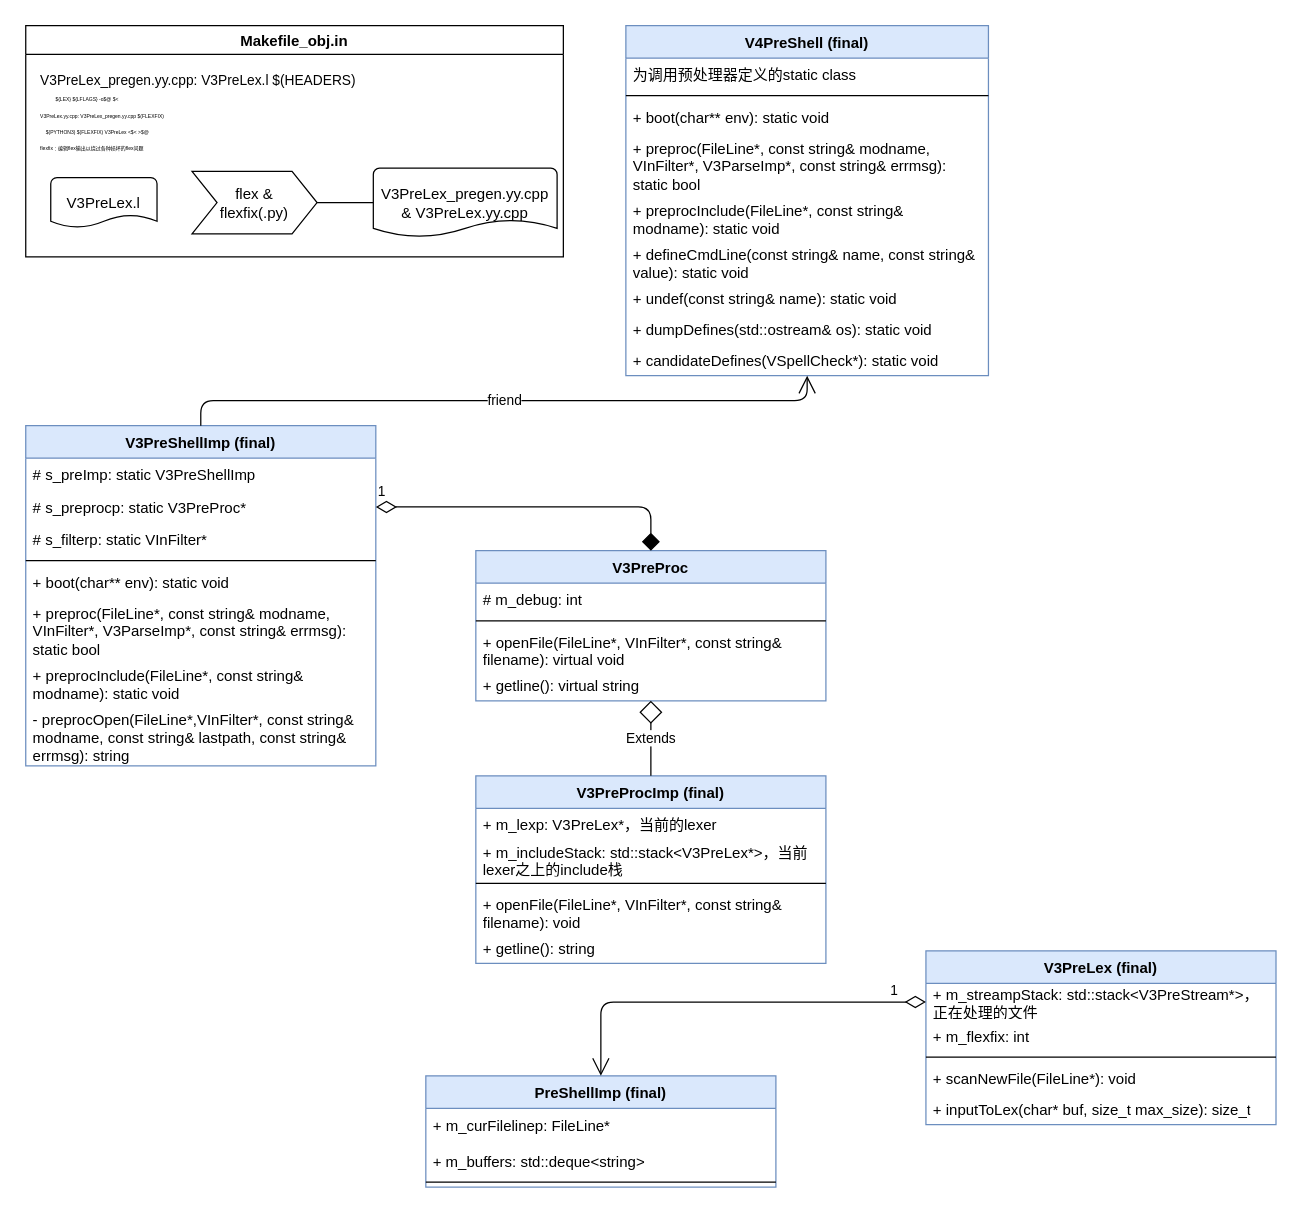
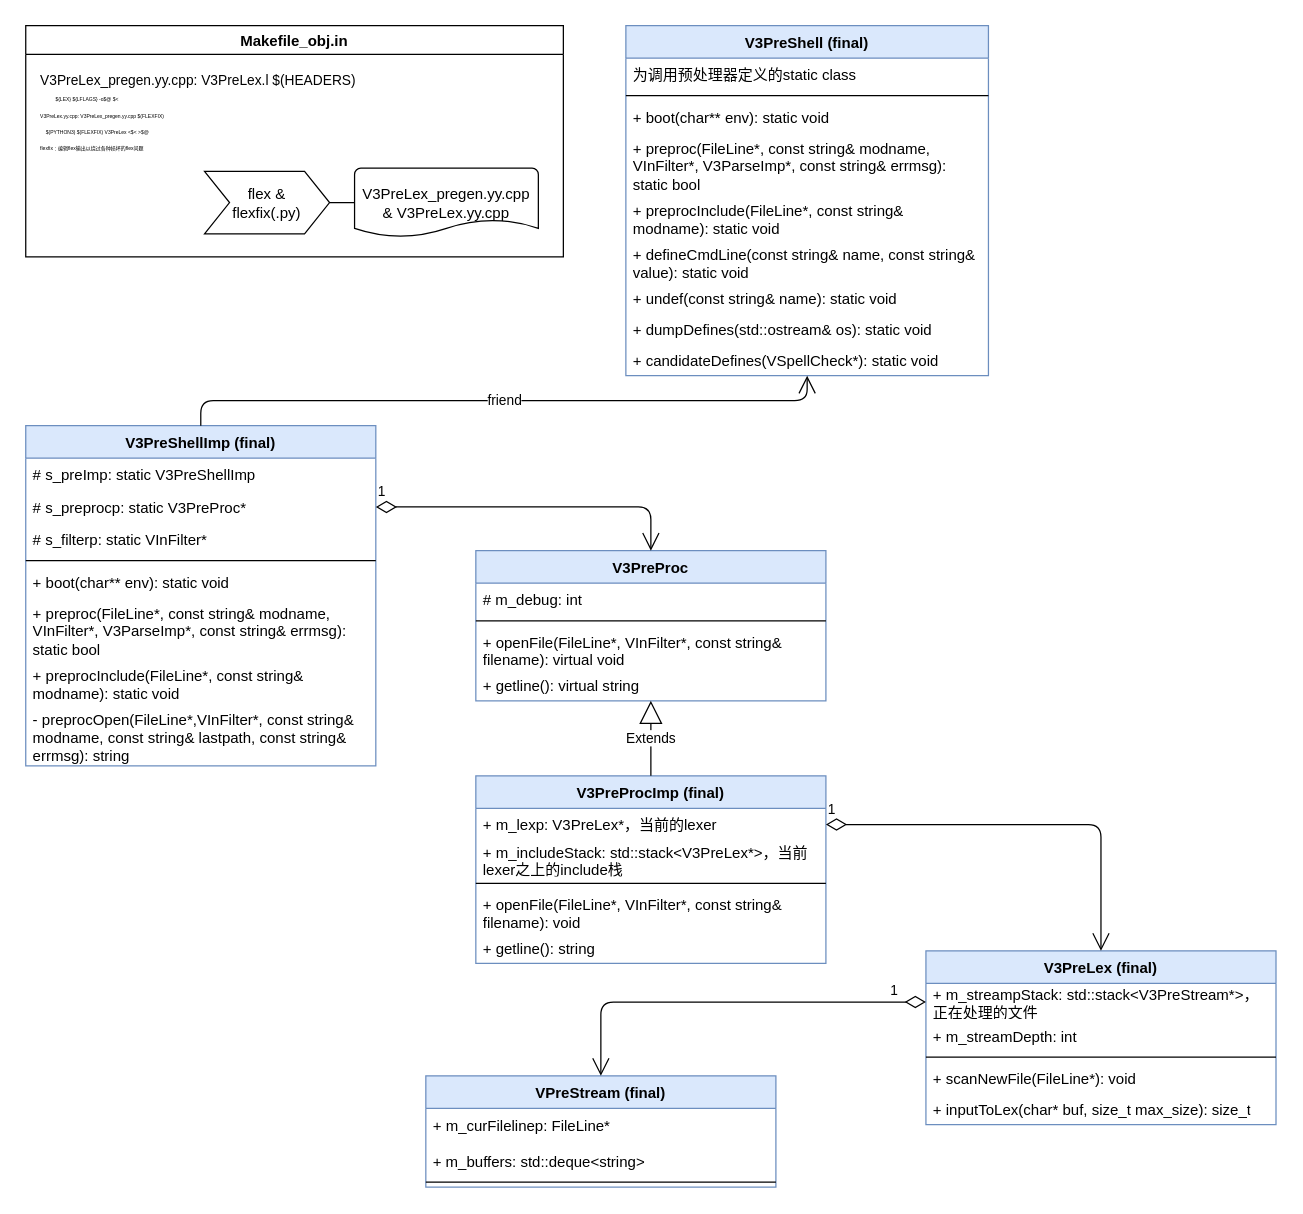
node "V4PreShell (final)": label "V4PreShell (final)" -> "V3PreShell (final)"
node "V3PreLex.l": removed
node "flex & flexfix(.py)": moved (254, 203) -> (267, 203)
node "V3PreLex_pregen.yy.cpp & V3PreLex.yy.cpp": moved (465, 203) -> (446, 203)
edge "# s_preprocp: static V3PreProc*" -- "V3PreProc": arrowhead diamond -> open
edge "V3PreProcImp (final)" -> "V3PreProc": arrowhead diamond -> block
edge "+ m_lexp: V3PreLex*，当前的lexer" -- "V3PreLex (final)": added, label "1"
node "+ m_flexfix: int": label "+ m_flexfix: int" -> "+ m_streamDepth: int"
node "PreShellImp (final)": label "PreShellImp (final)" -> "VPreStream (final)"
